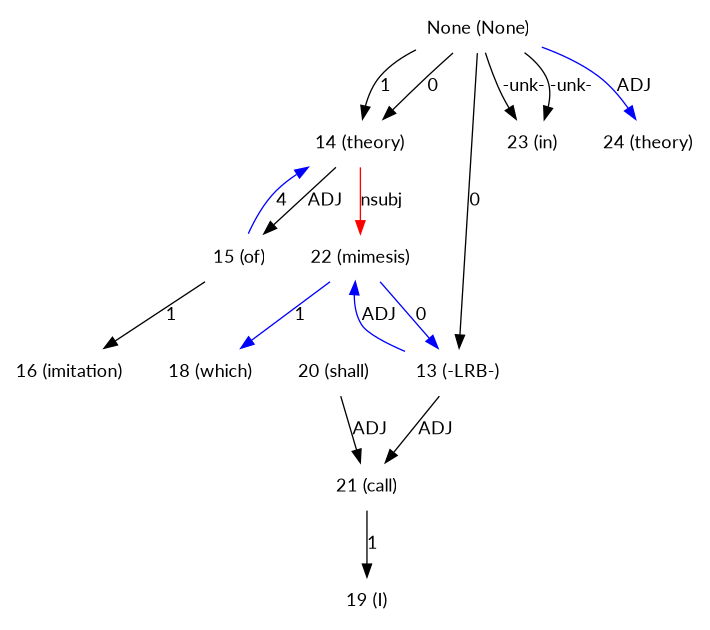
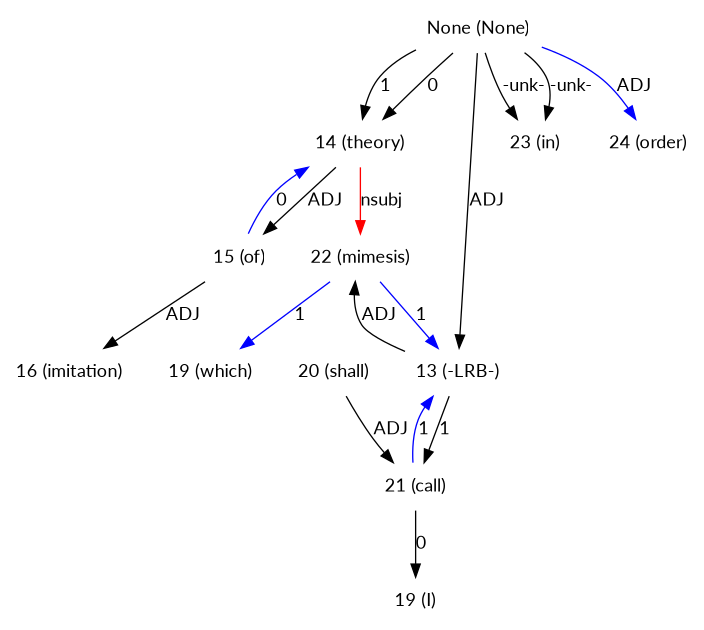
node "24 (theory)": label "24 (theory)" -> "24 (order)"
edge "15 (of)" -> "14 (theory)": label "4" -> "0"
edge "None (None)" -> "13 (-LRB-)": label "0" -> "ADJ"
edge "15 (of)" -> "16 (imitation)": label "1" -> "ADJ"
edge "22 (mimesis)" -> "13 (-LRB-)": label "0" -> "1"
edge "13 (-LRB-)" -> "22 (mimesis)": color blue -> black
node "18 (which)": label "18 (which)" -> "19 (which)"
edge "13 (-LRB-)" -> "21 (call)": label "ADJ" -> "1"
edge "21 (call)" -> "13 (-LRB-)": added, label "1"
edge "21 (call)" -> "19 (I)": label "1" -> "0"
